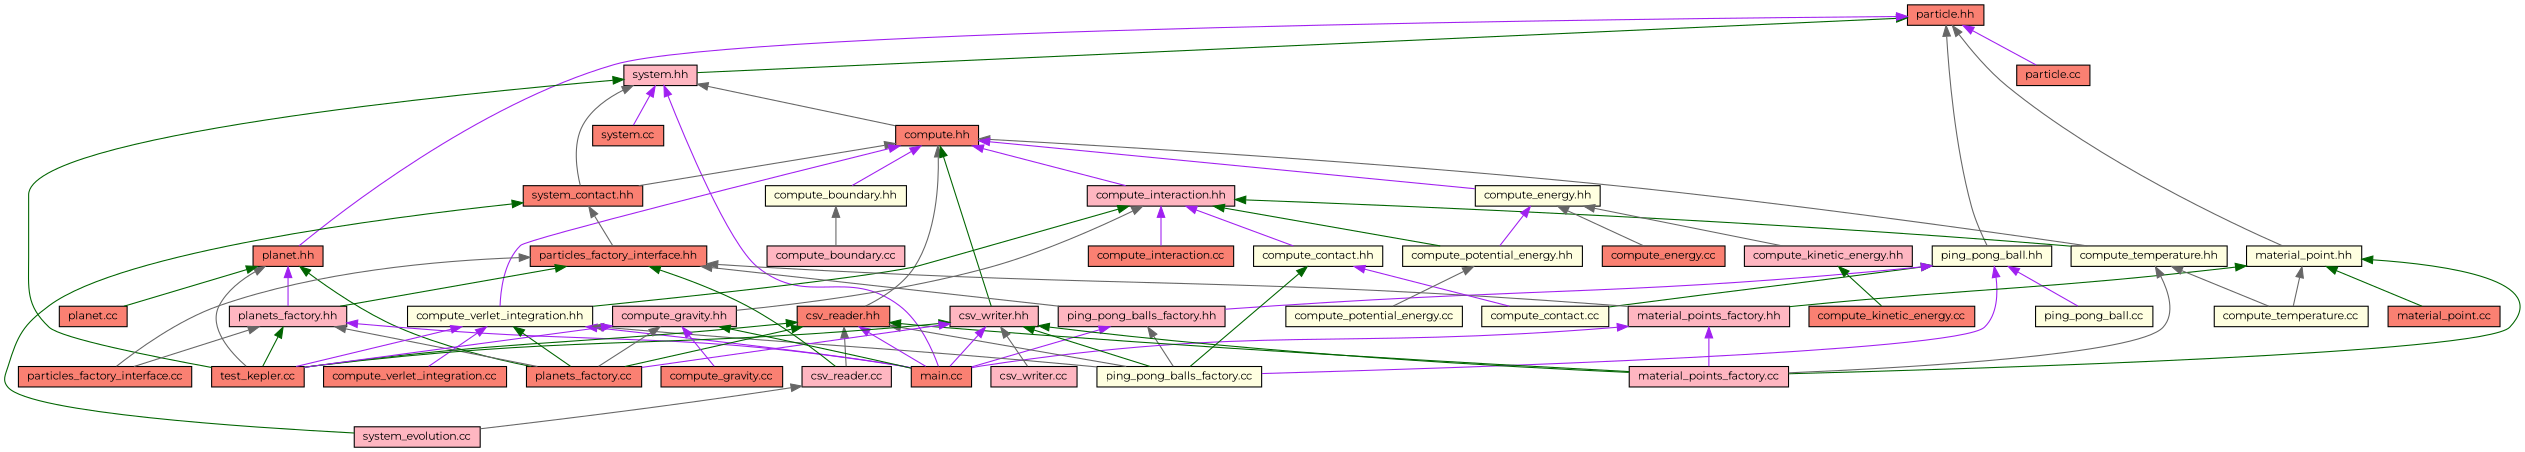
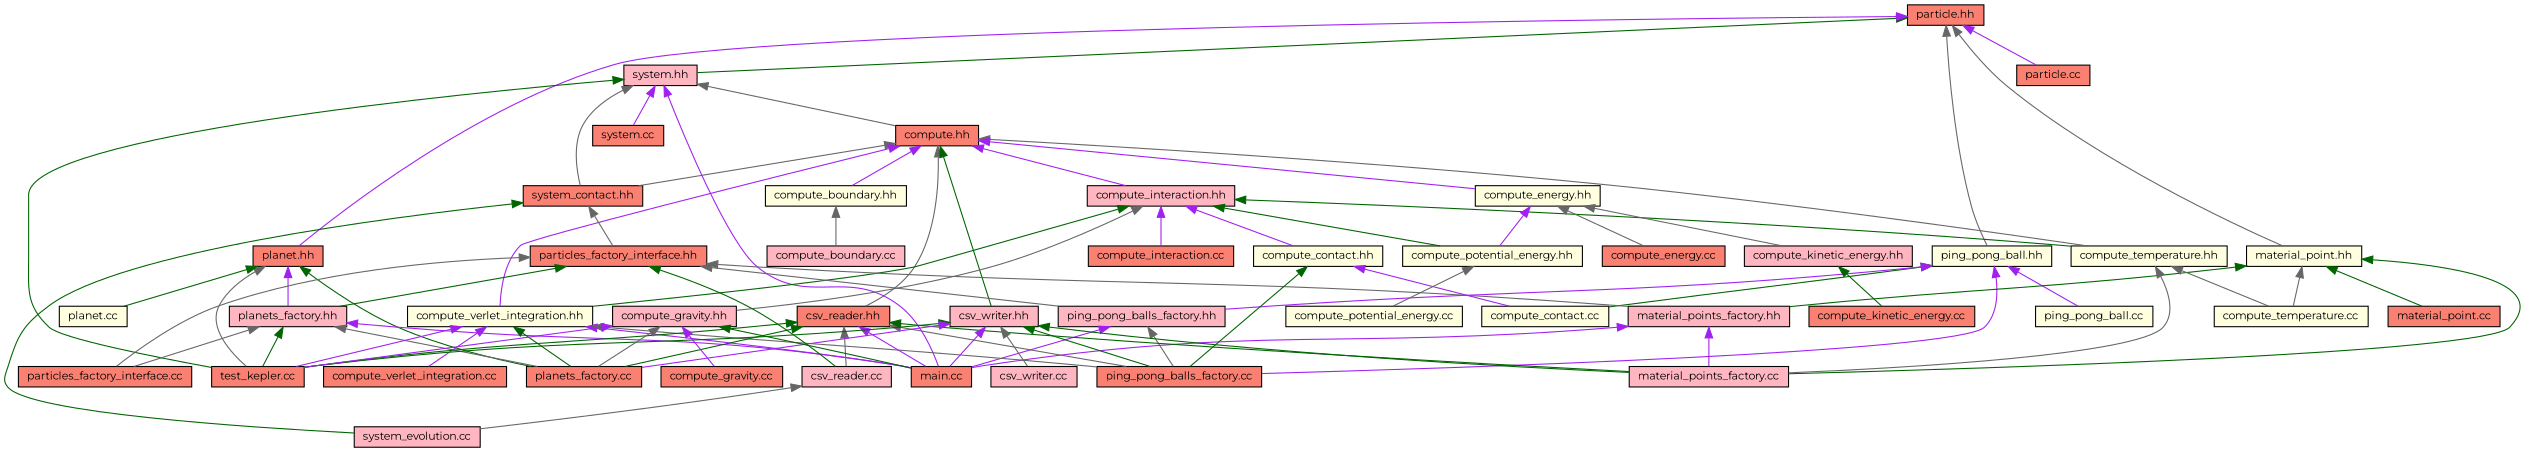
node "planet.cc": fillcolor salmon -> lightyellow
node "ping_pong_balls_factory.cc": fillcolor lightyellow -> salmon
